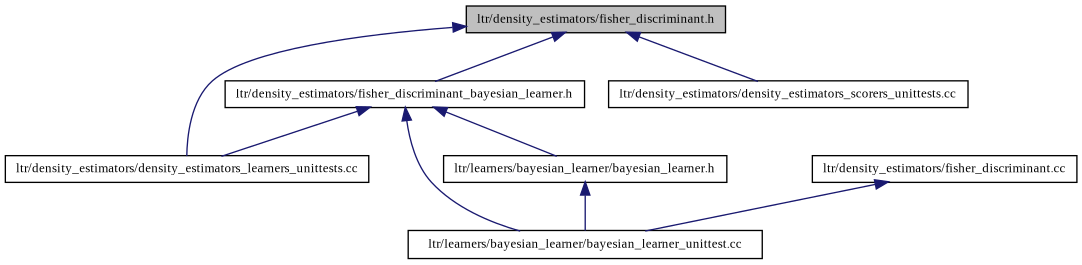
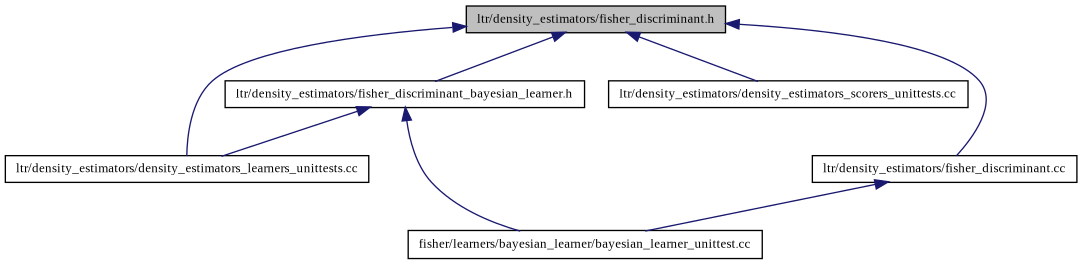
edge "ltr/density_estimators/fisher_discriminant.cc" -> "ltr/density_estimators/fisher_discriminant.h": added
node "ltr/learners/bayesian_learner/bayesian_learner.h": removed
node "ltr/learners/bayesian_learner/bayesian_learner_unittest.cc": label "ltr/learners/bayesian_learner/bayesian_learner_unittest.cc" -> "fisher/learners/bayesian_learner/bayesian_learner_unittest.cc"
